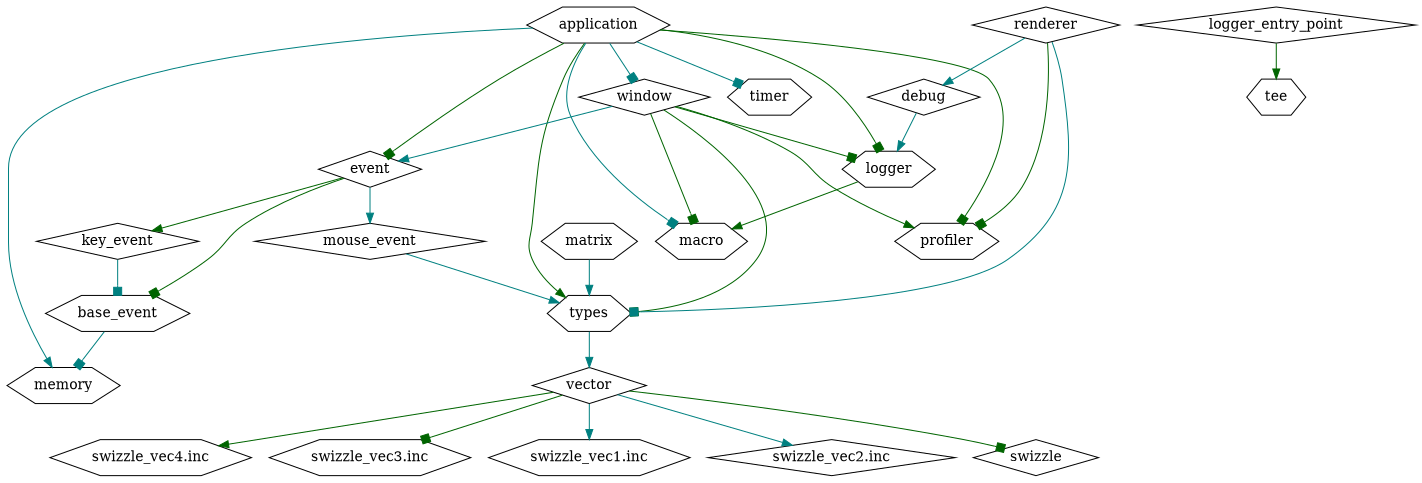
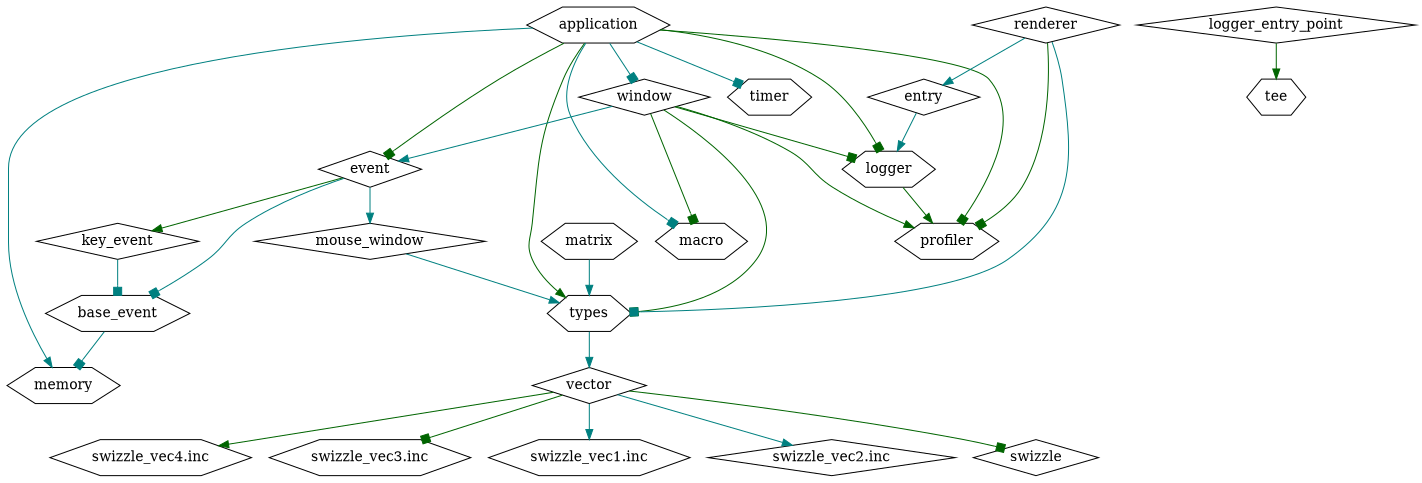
node "debug": label "debug" -> "entry"
edge "logger" -> "macro": now "logger" -> "profiler"
edge "event" -> "base_event": color darkgreen -> teal
node "mouse_event": label "mouse_event" -> "mouse_window"
